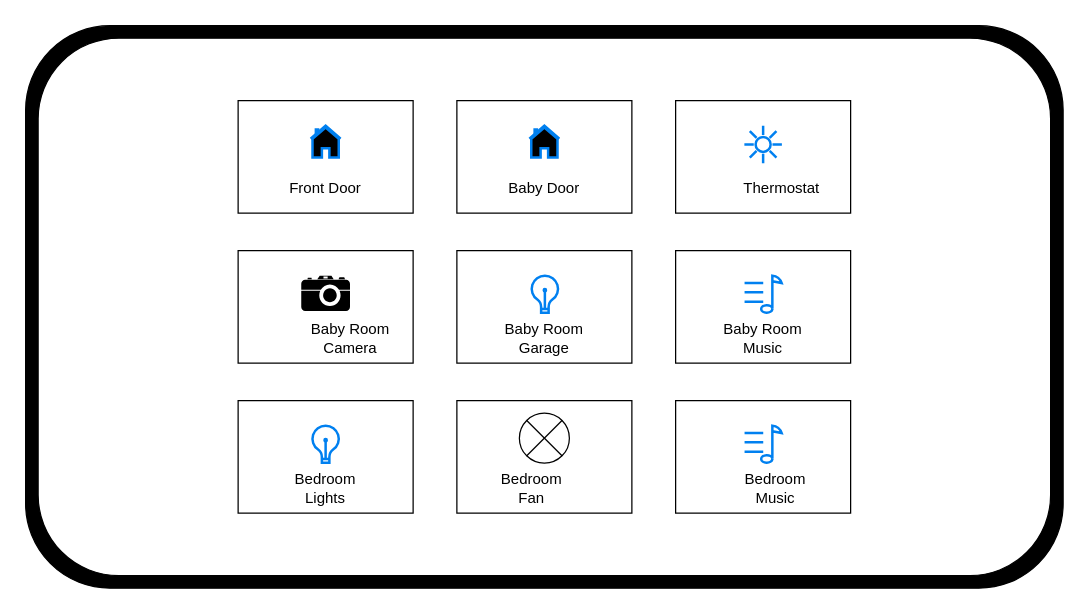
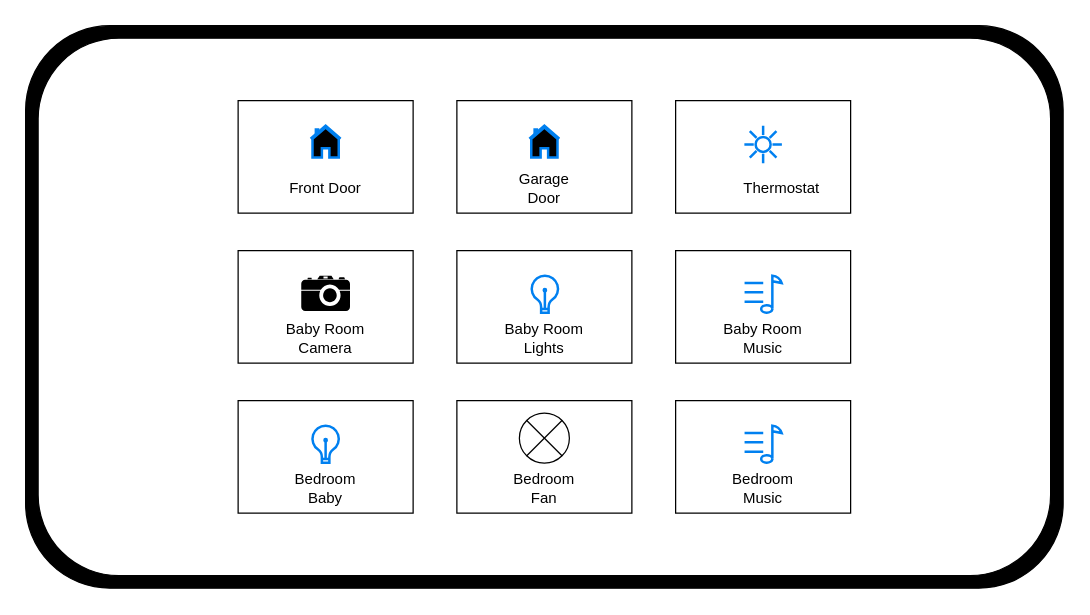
node "Baby Door": label "Baby Door" -> "Garage Door"
node "Baby Room Camera": moved (351, 338) -> (326, 338)
node "Baby Room Garage": label "Baby Room Garage" -> "Baby Room Lights"
node "Bedroom Lights": label "Bedroom Lights" -> "Bedroom Baby"
node "Bedroom Fan": moved (532, 488) -> (544, 488)
node "Bedroom Music": moved (776, 488) -> (763, 488)
